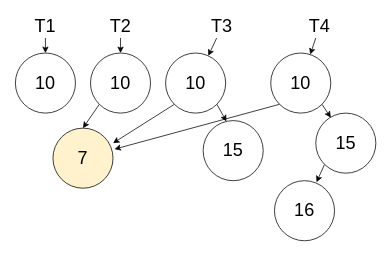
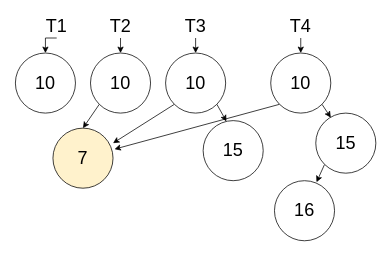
node "T1": moved (45, 27) -> (57, 27)
node "T3": moved (222, 27) -> (195, 27)
node "T4": moved (319, 27) -> (300, 27)
